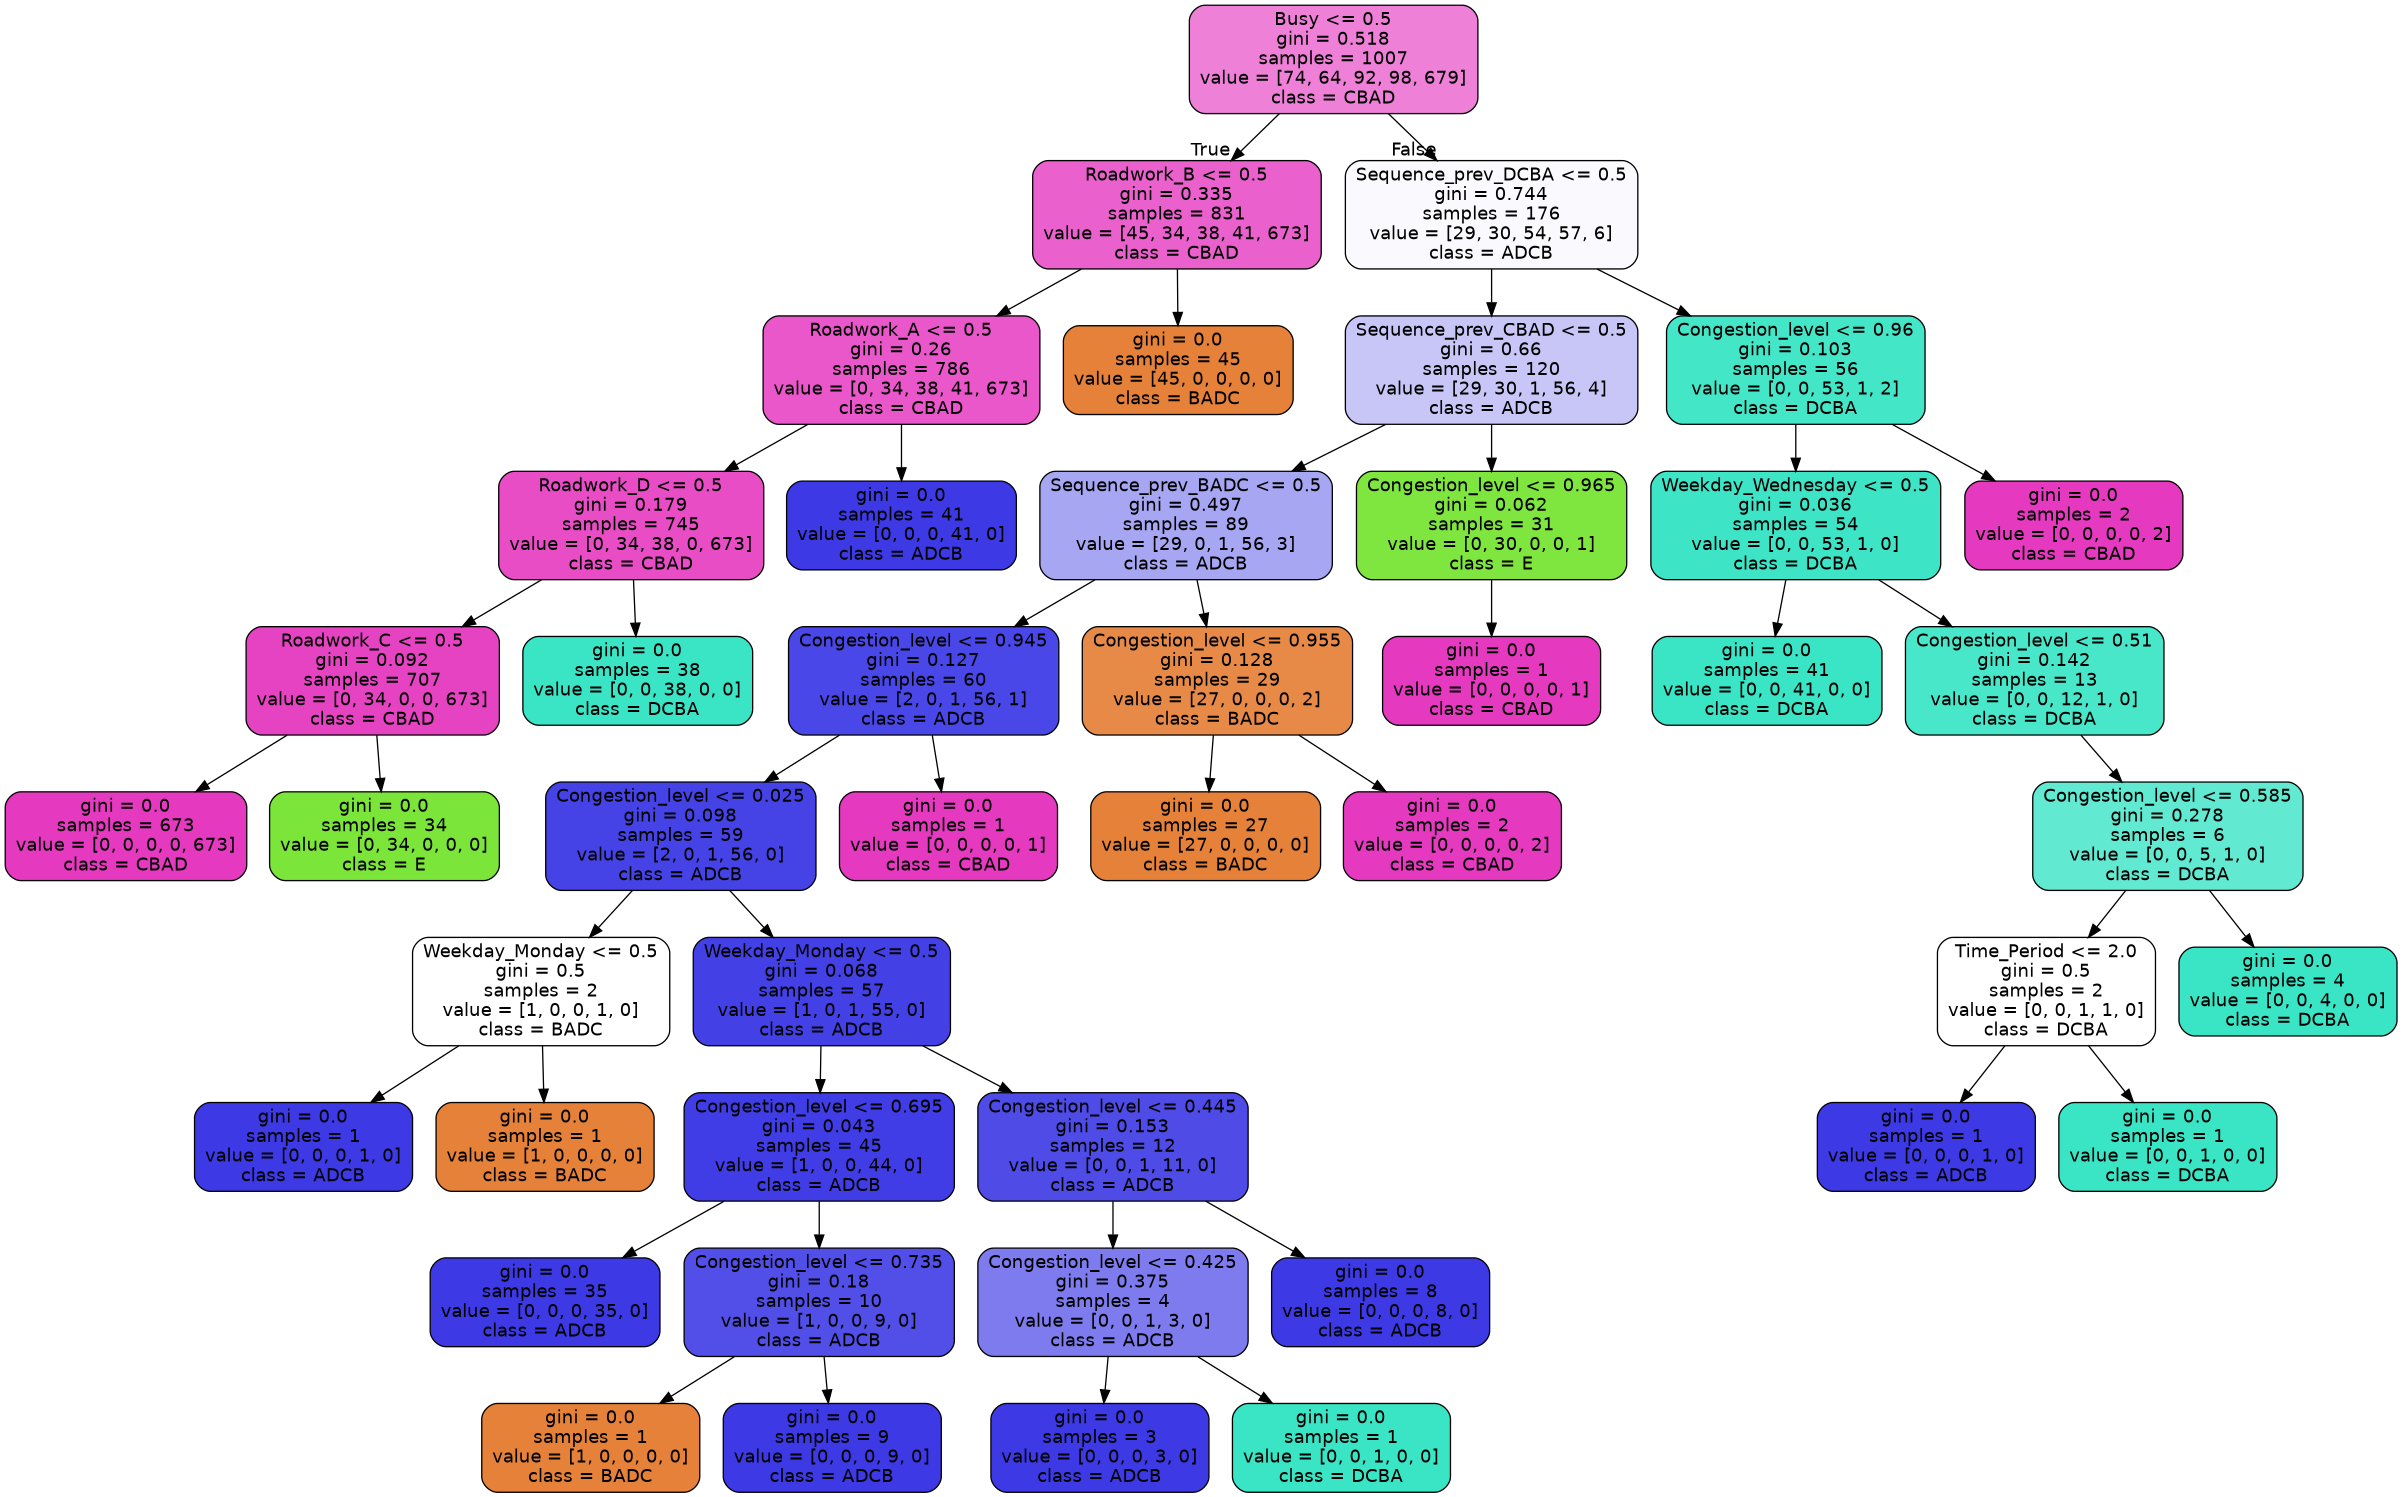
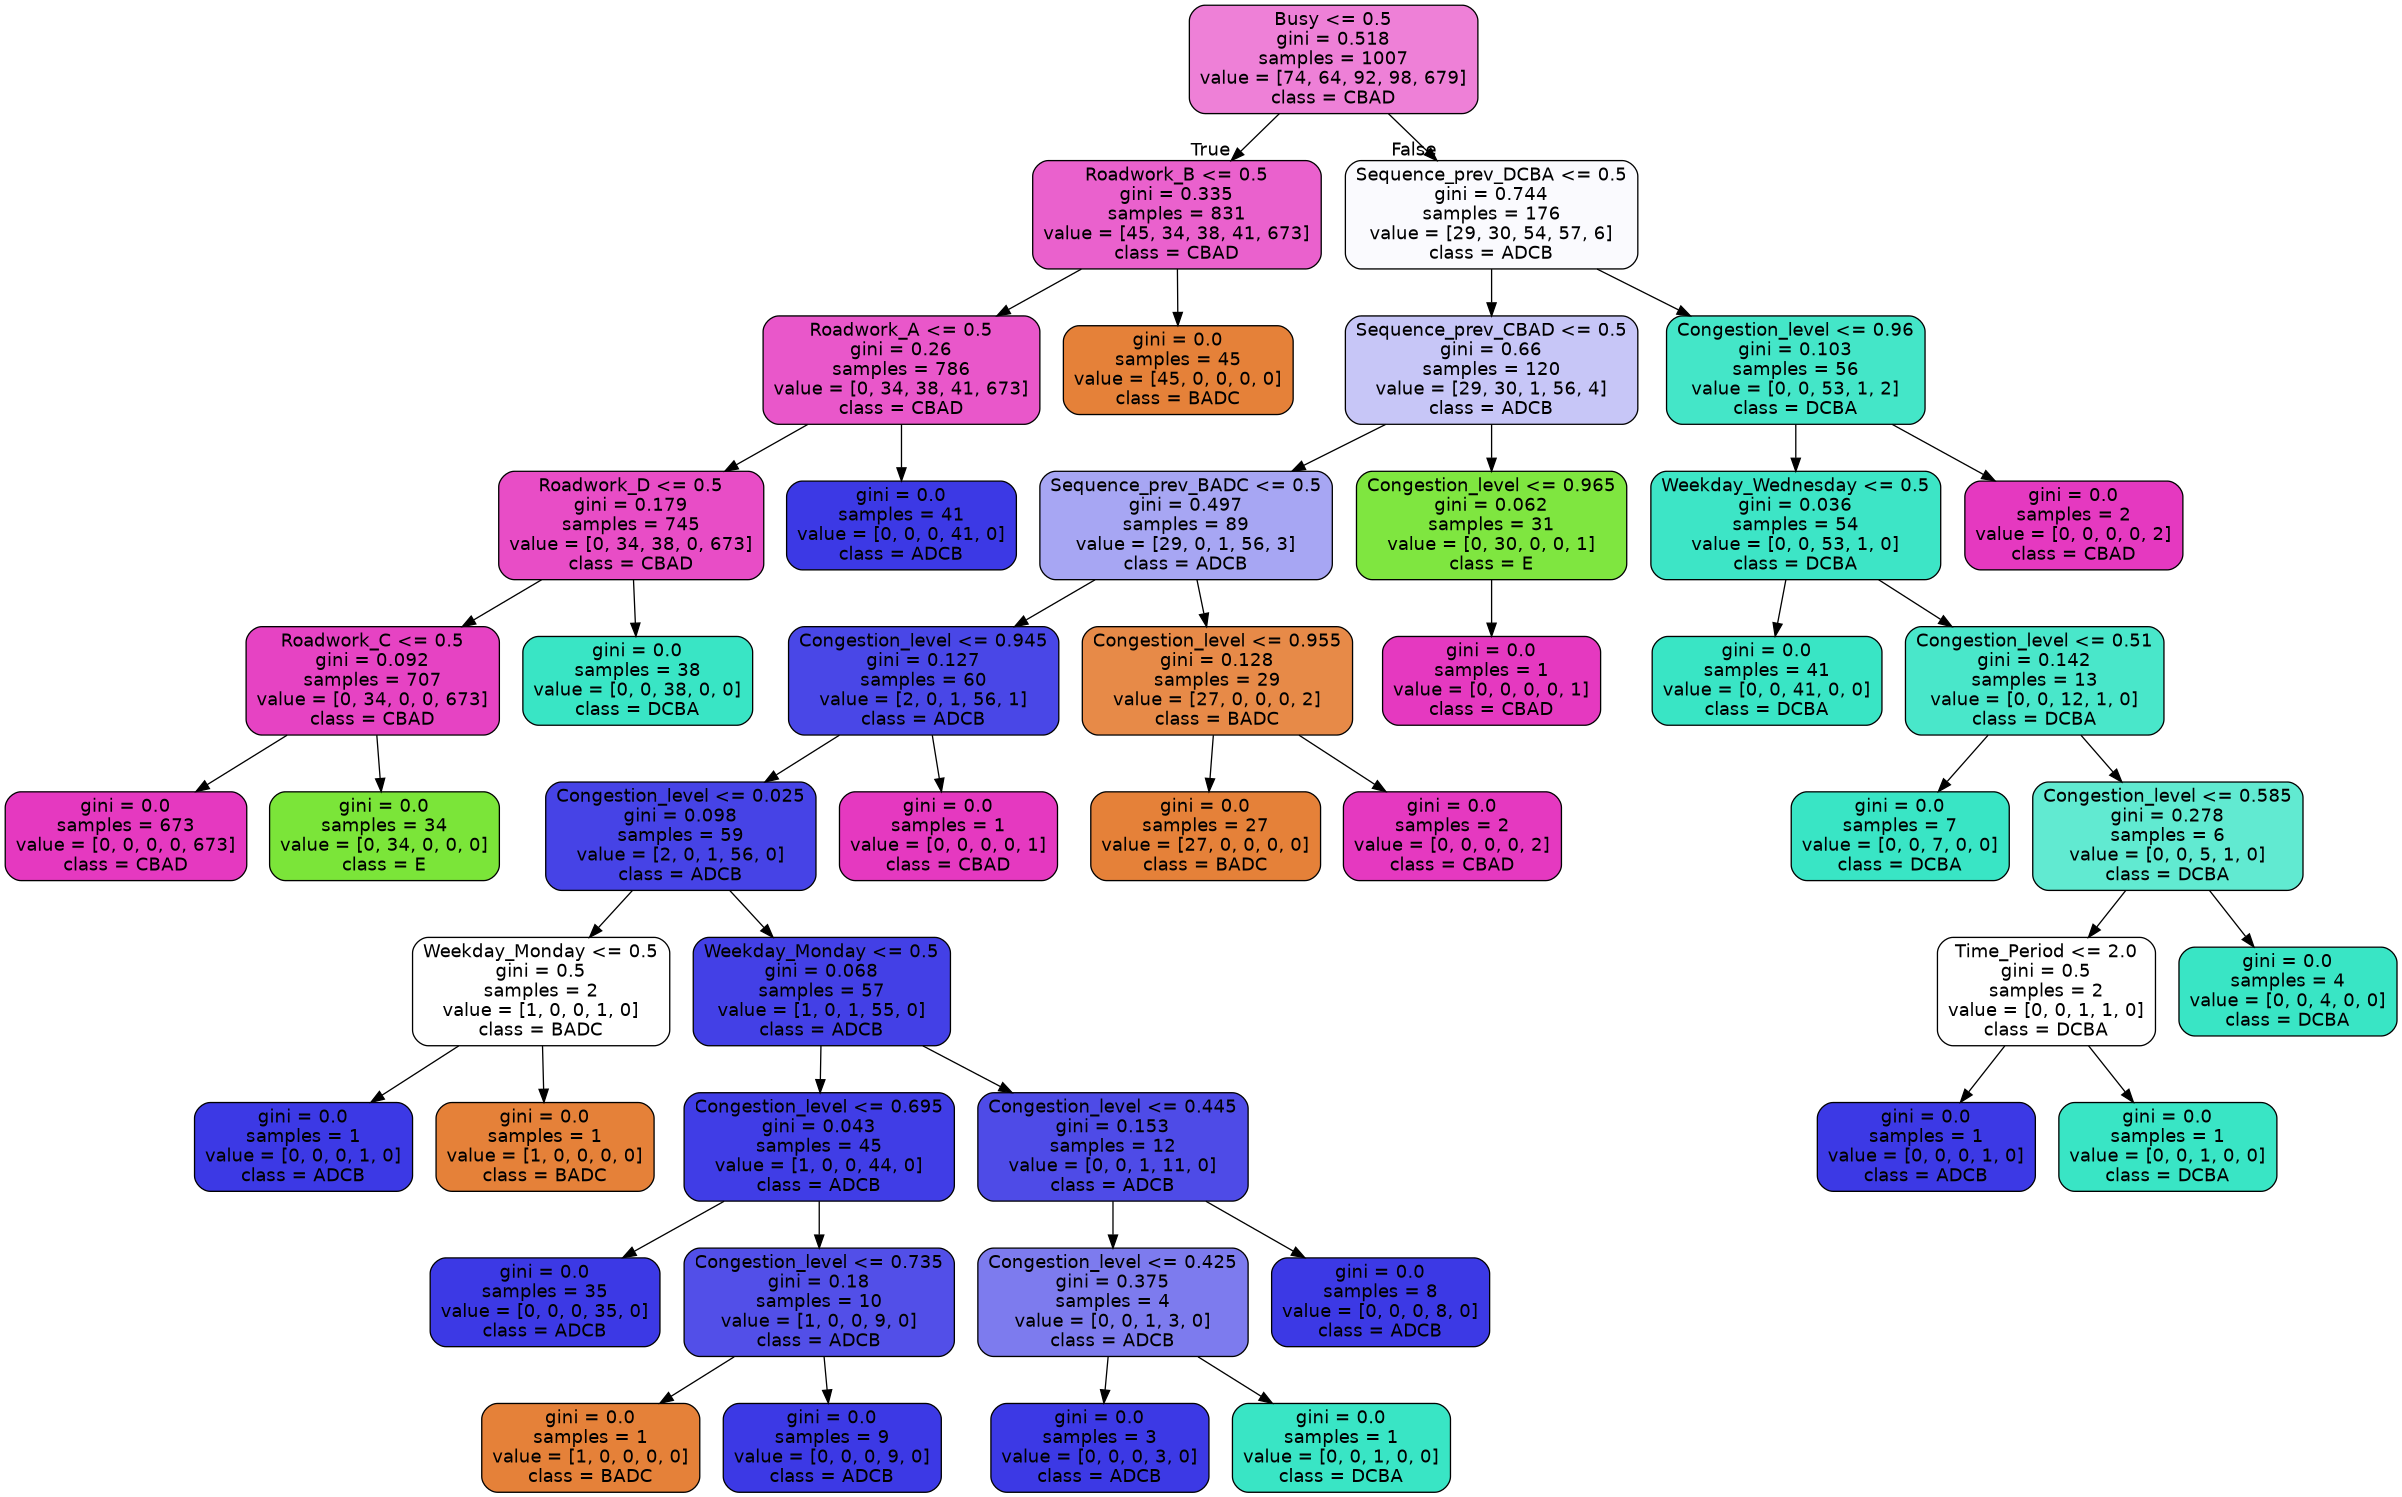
node "gini = 0.0 samples = 7 value = [0, 0, 7, 0, 0] class = DCBA": added
